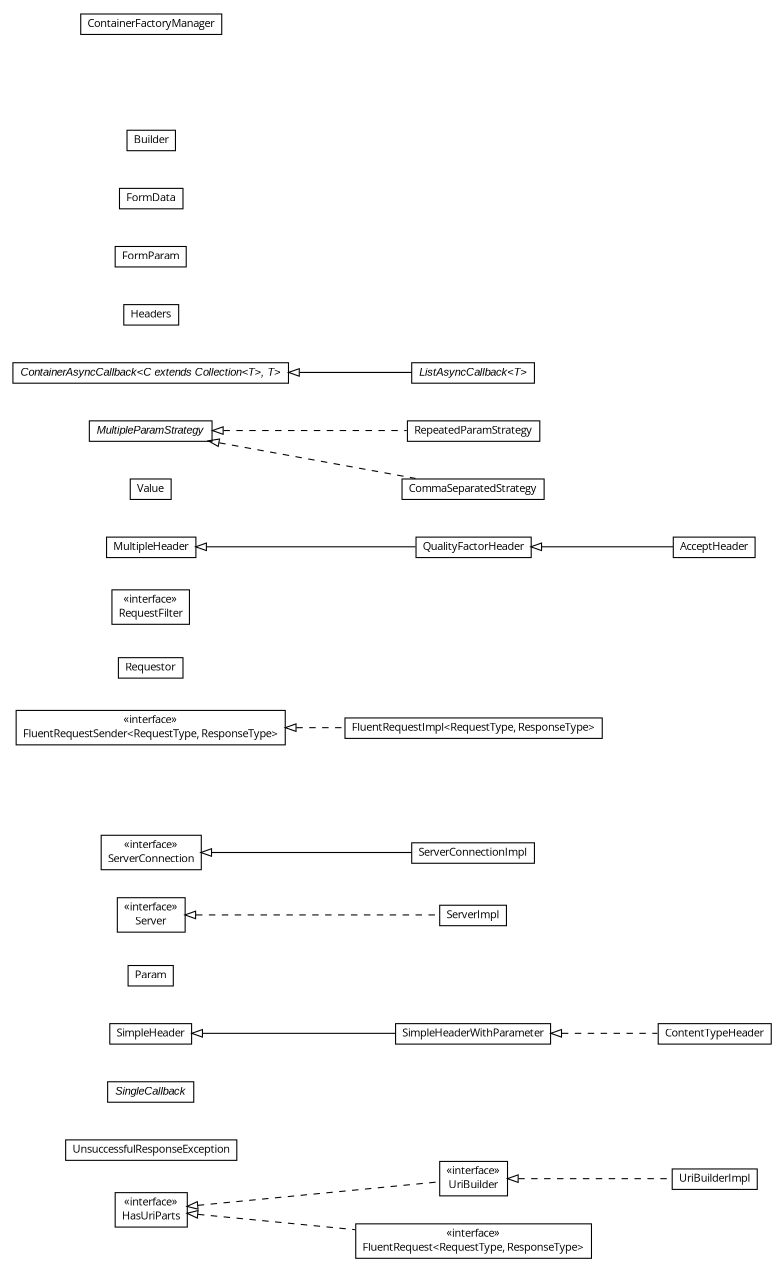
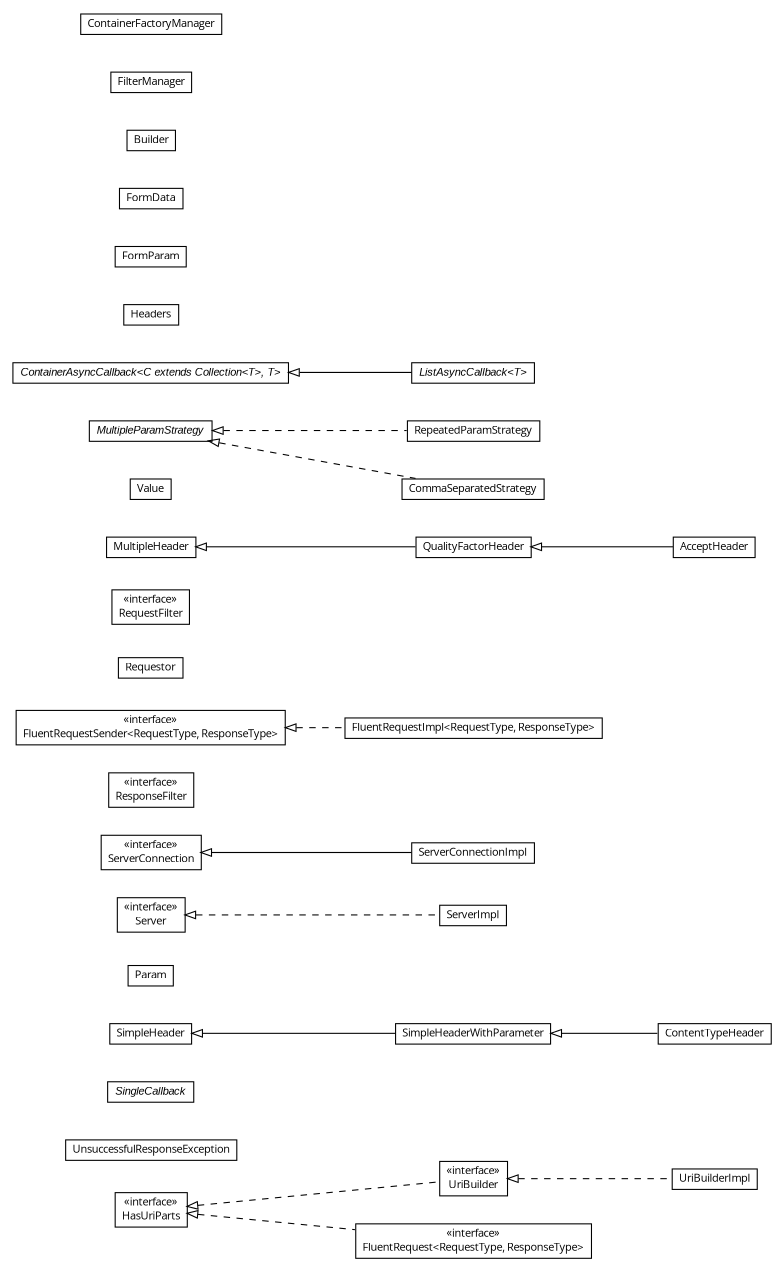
node "FilterManager": added
node "ResponseFilter": added
edge "ContentTypeHeader" -> "SimpleHeaderWithParameter": style dashed -> solid
